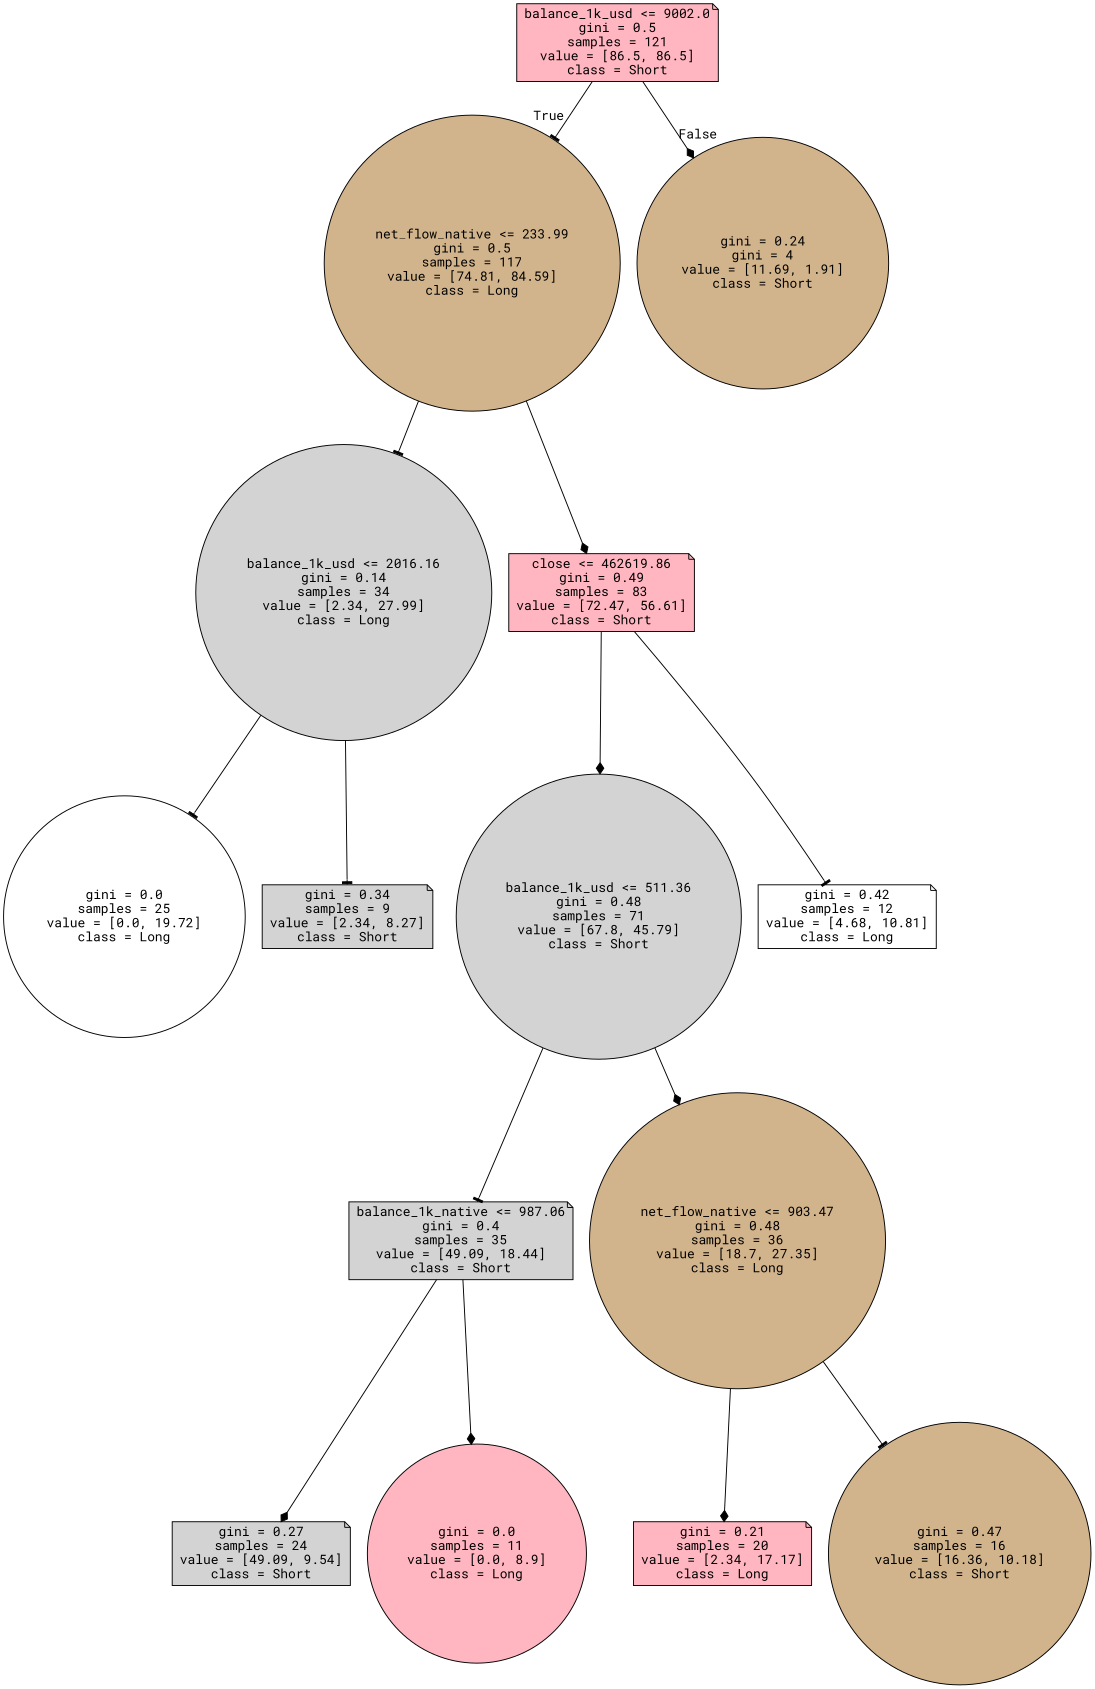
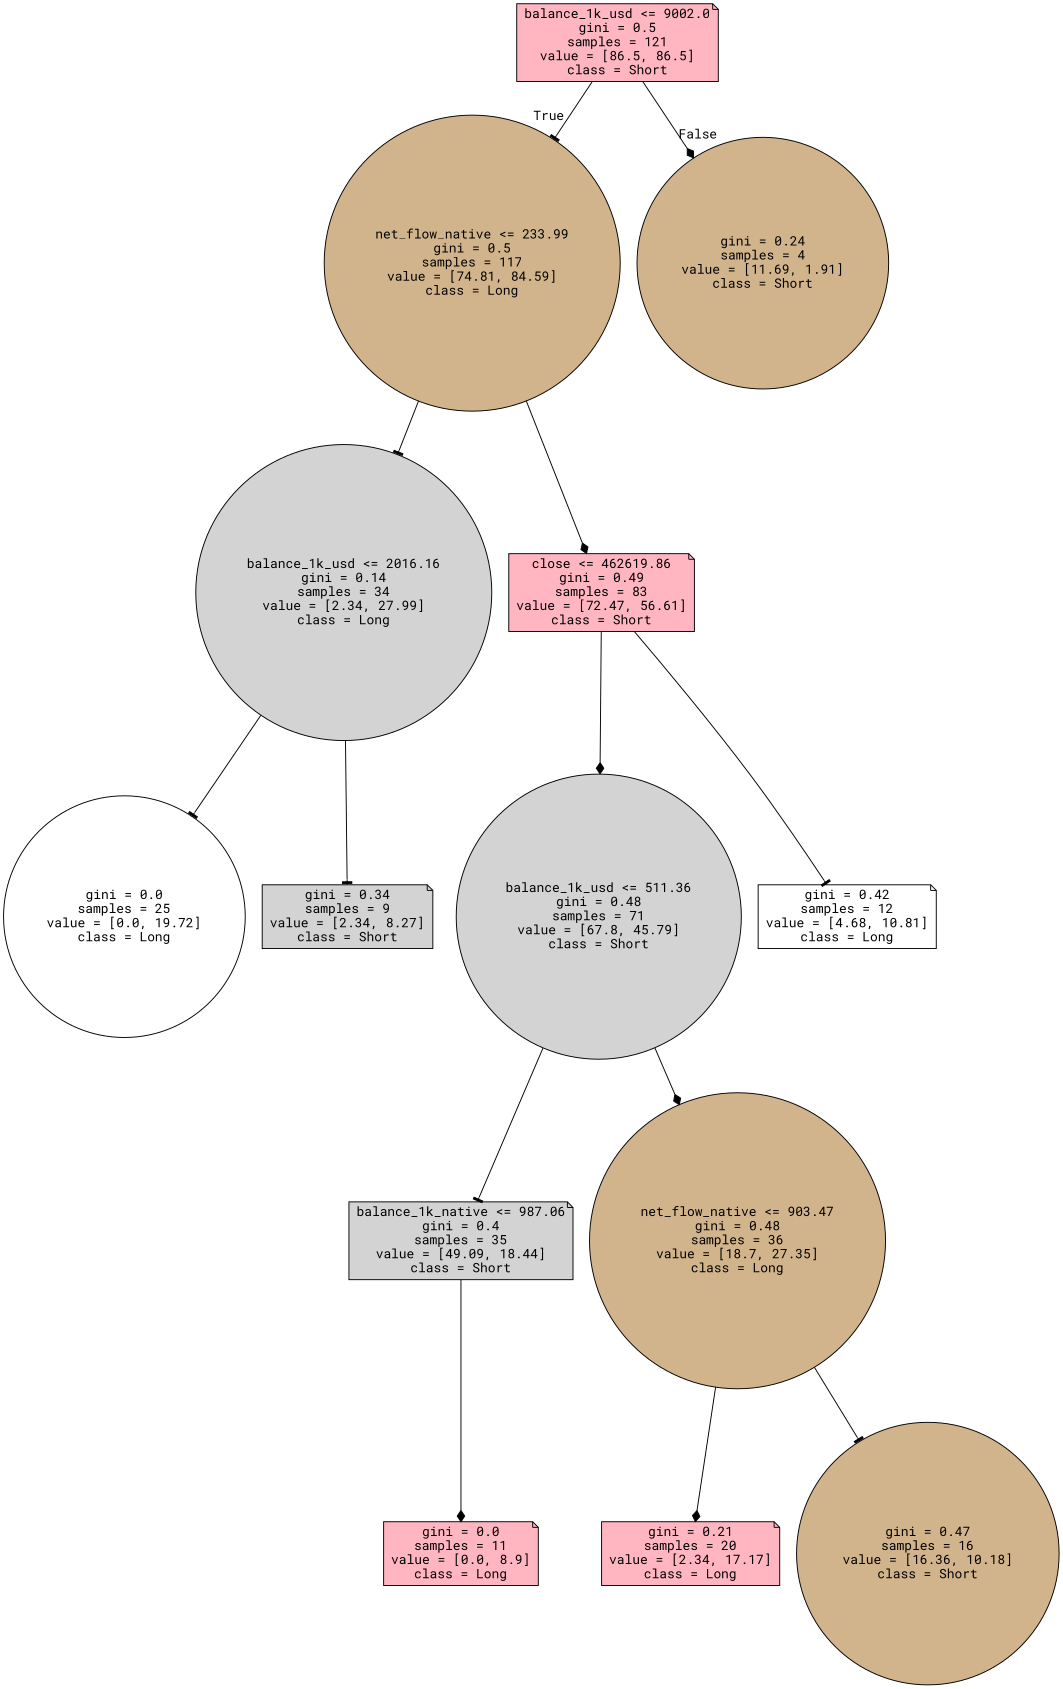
node "gini = 0.24 gini = 4 value = [11.69, 1.91] class = Short": label "gini = 0.24 gini = 4 value = [11.69, 1.91] class = Short" -> "gini = 0.24 samples = 4 value = [11.69, 1.91] class = Short"
node "gini = 0.27 samples = 24 value = [49.09, 9.54] class = Short": removed
node "gini = 0.0 samples = 11 value = [0.0, 8.9] class = Long": shape circle -> note
